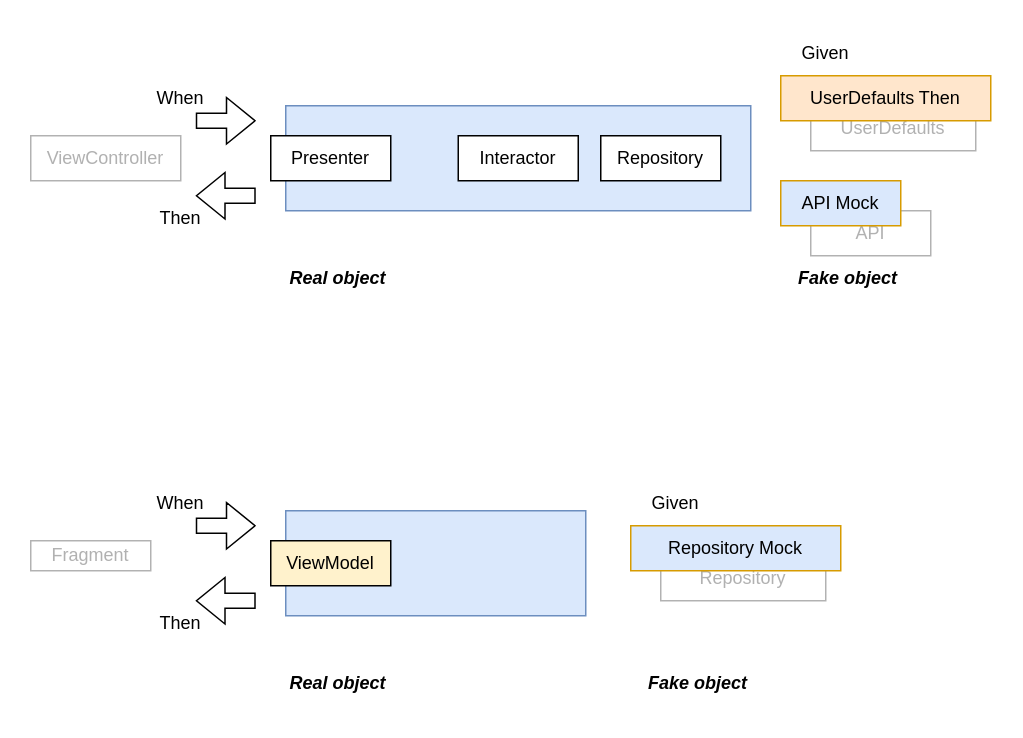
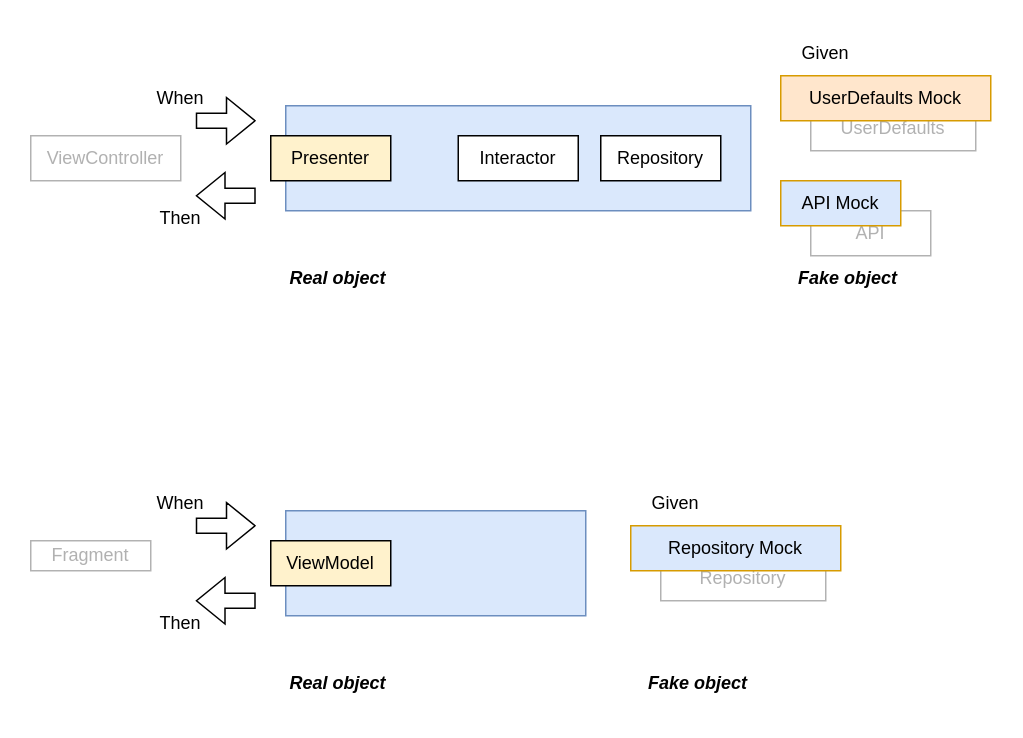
node "UserDefaults Then": label "UserDefaults Then" -> "UserDefaults Mock"
node "Presenter": fillcolor #ffffff -> #fff2cc
